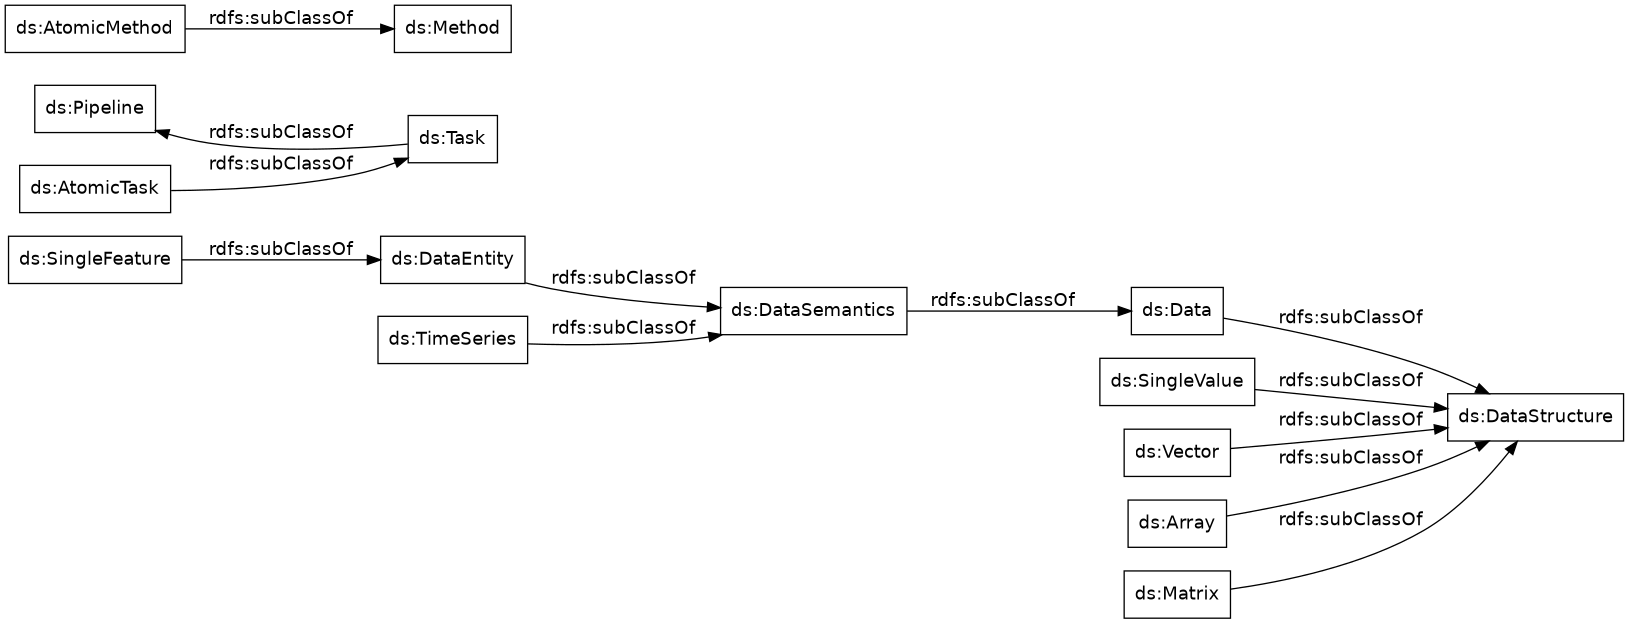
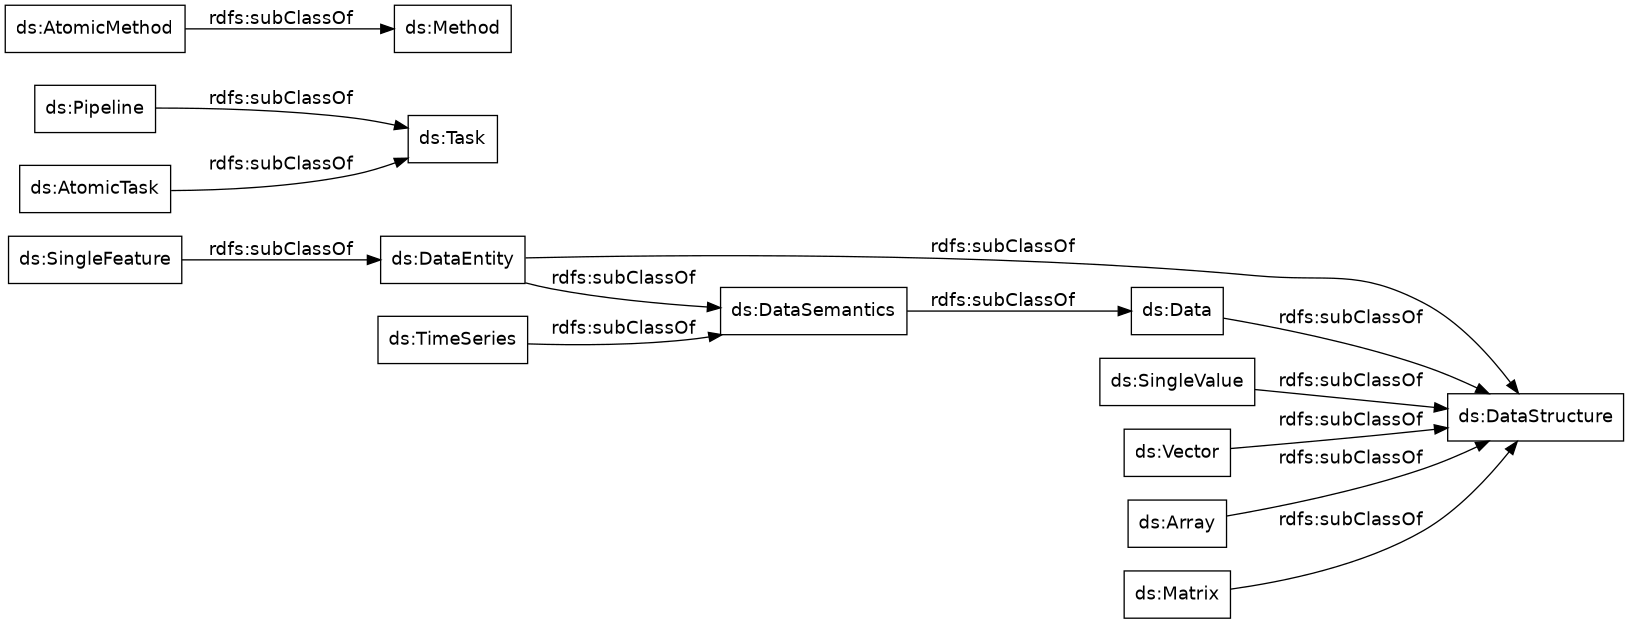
edge "ds:Task" -> "ds:Pipeline": reversed
edge "ds:DataEntity" -> "ds:DataStructure": added, label "rdfs:subClassOf"
